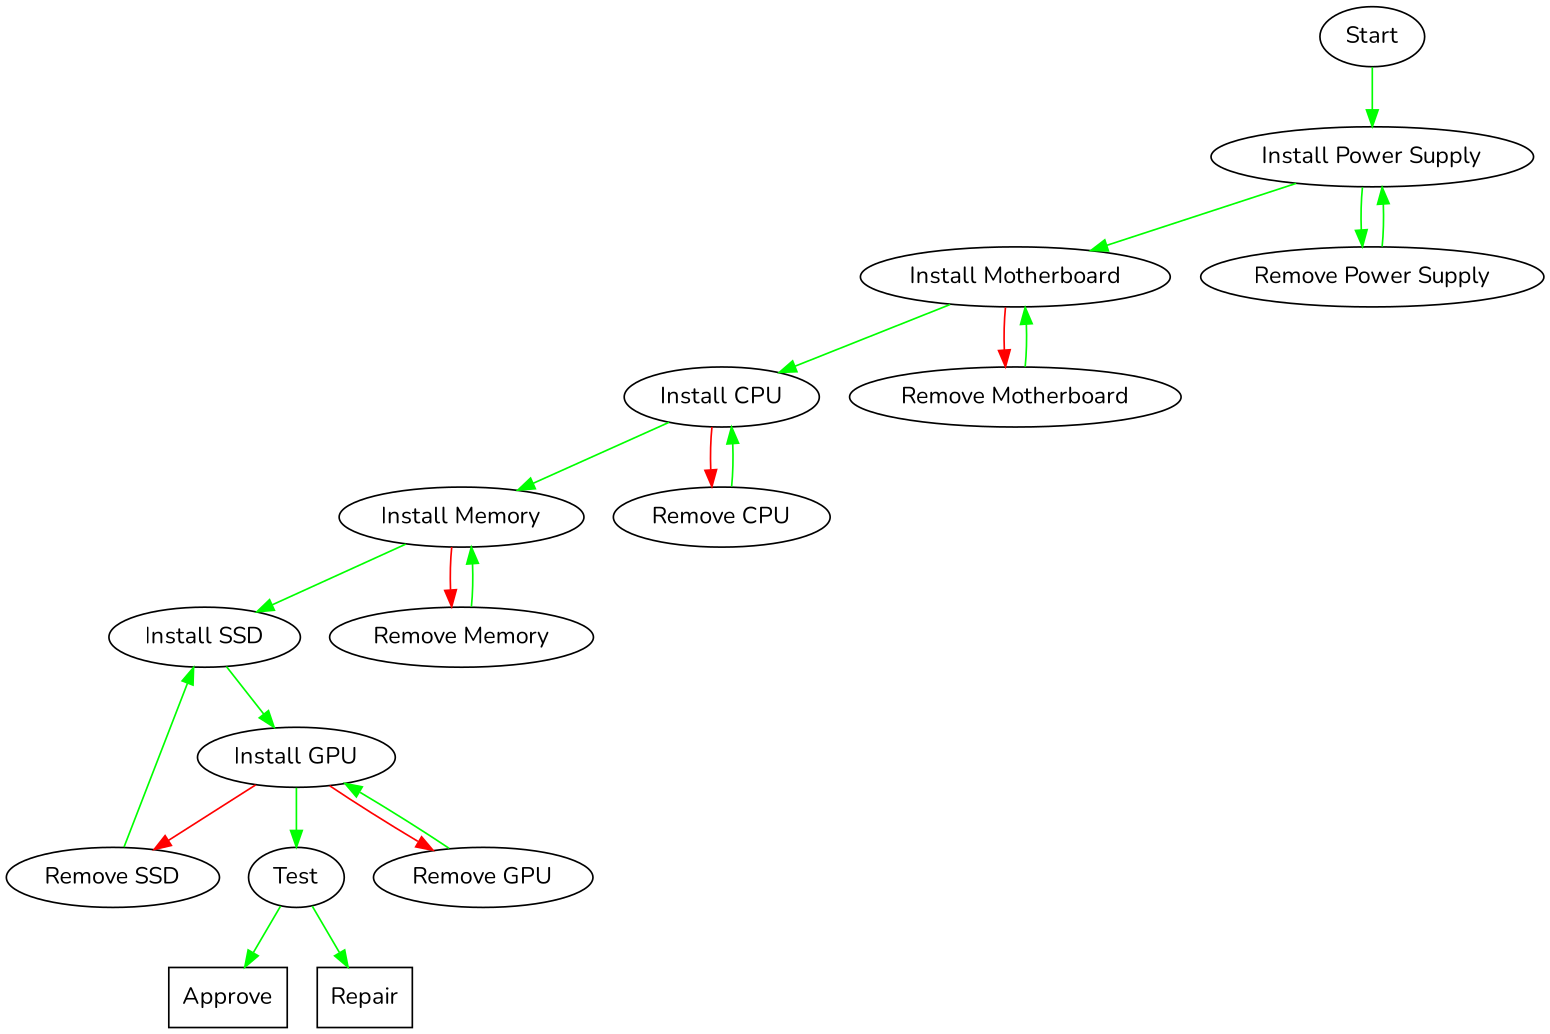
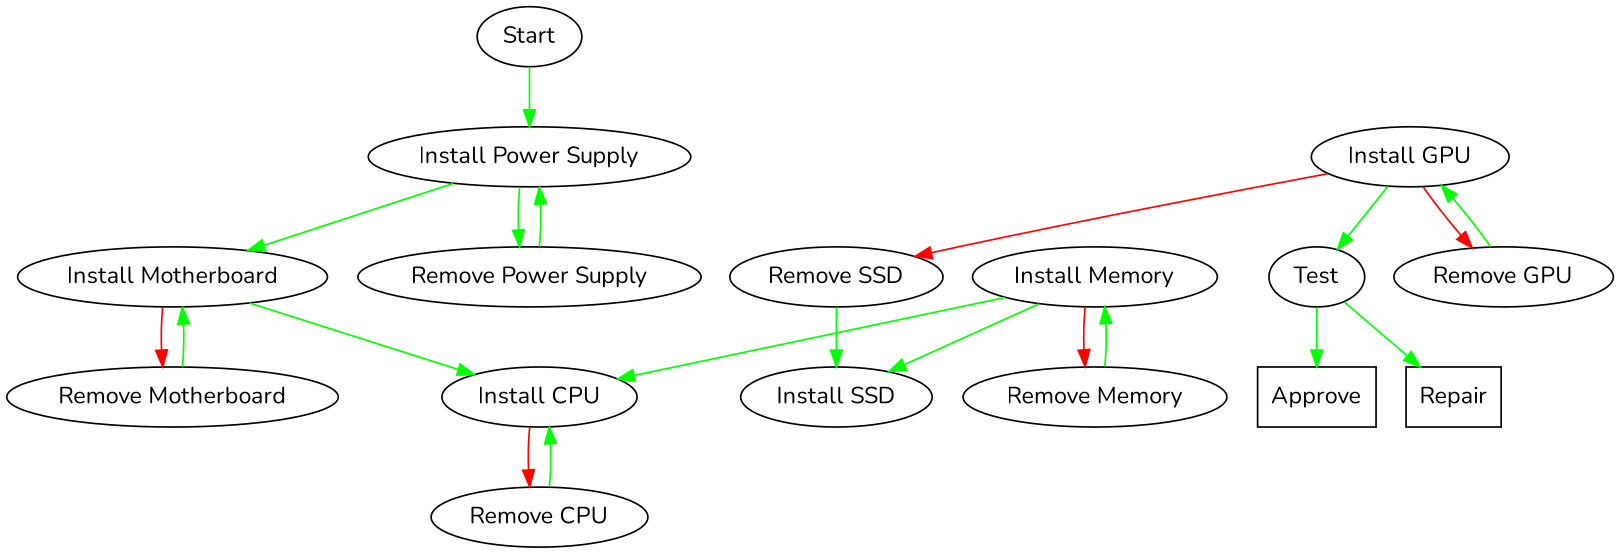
edge "Install CPU" -> "Install Memory": reversed
edge "Install SSD" -> "Install GPU": removed
